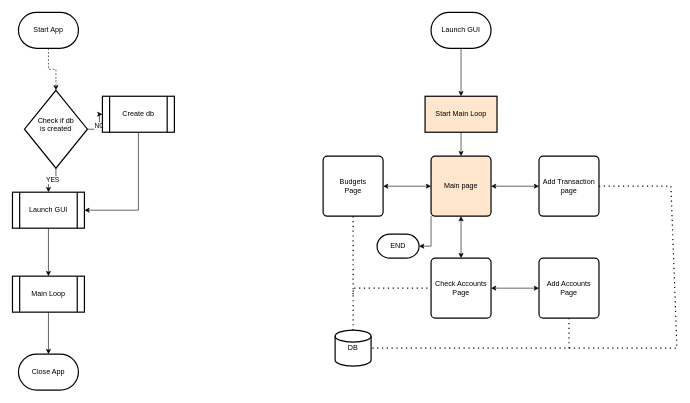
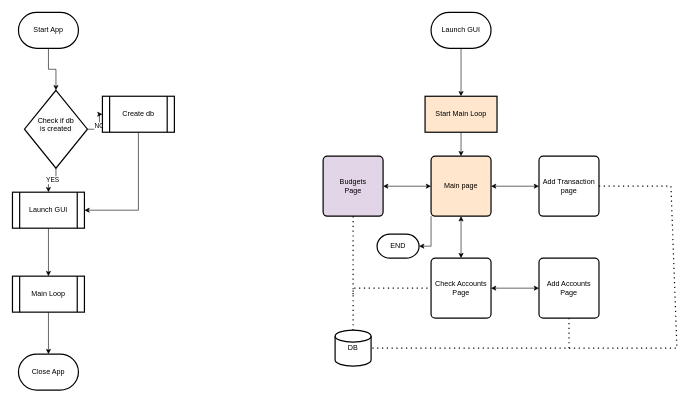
edge "Start App" -> "Check if db is created": style dashed -> solid
node "Budgets Page": fillcolor #ffffff -> #e1d5e7
